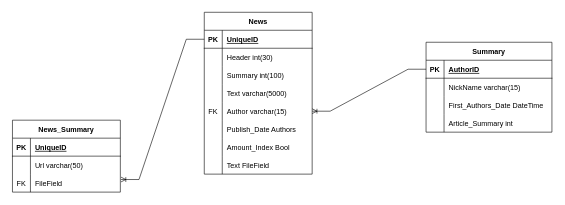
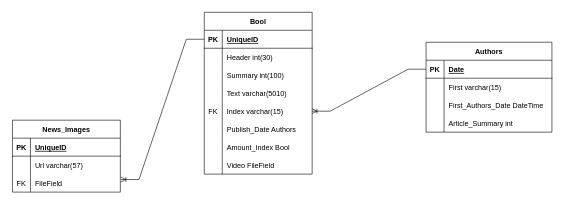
node "News": label "News" -> "Bool"
node "Summary": label "Summary" -> "Authors"
node "AuthorID": label "AuthorID" -> "Date"
node "NickName varchar(15)": label "NickName varchar(15)" -> "First varchar(15)"
node "Text varchar(5000)": label "Text varchar(5000)" -> "Text varchar(5010)"
node "Author varchar(15)": label "Author varchar(15)" -> "Index varchar(15)"
node "News_Summary": label "News_Summary" -> "News_Images"
node "Url varchar(50)": label "Url varchar(50)" -> "Url varchar(57)"
node "Text FileField": label "Text FileField" -> "Video FileField"
